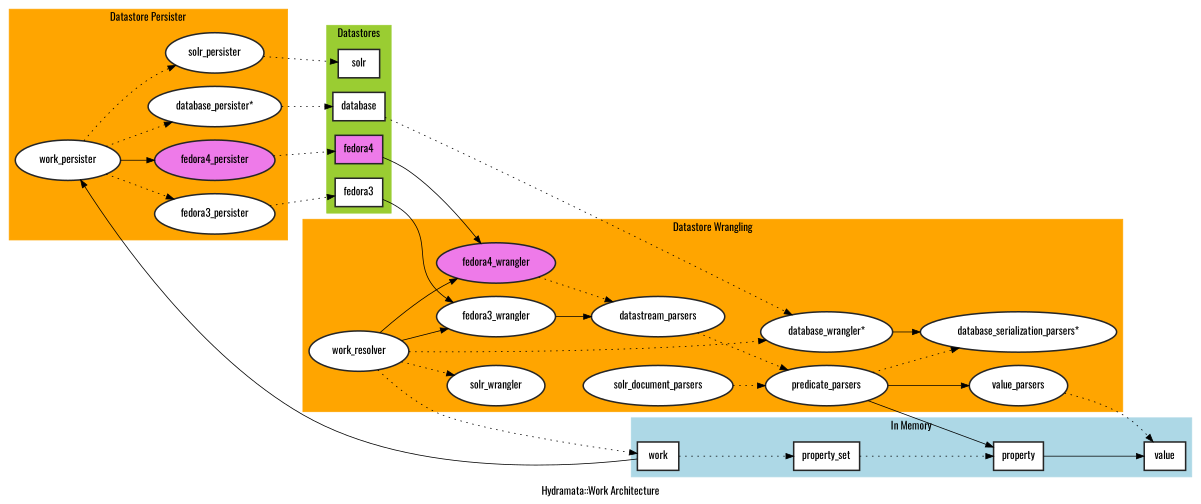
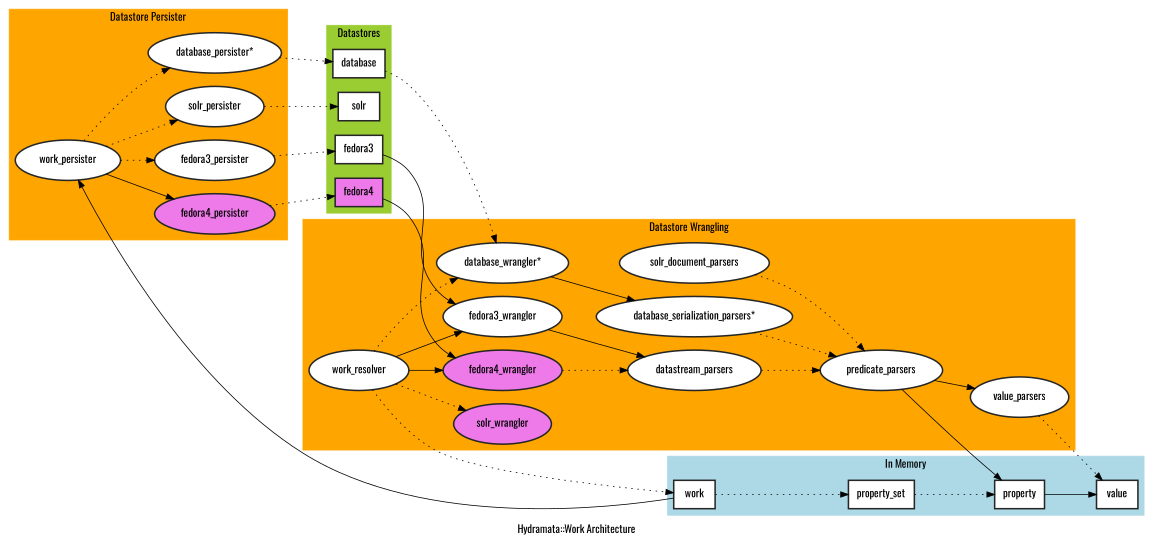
edge "predicate_parsers" -> "database_serialization_parsers*": reversed
node "solr_wrangler": fillcolor white -> orchid2
